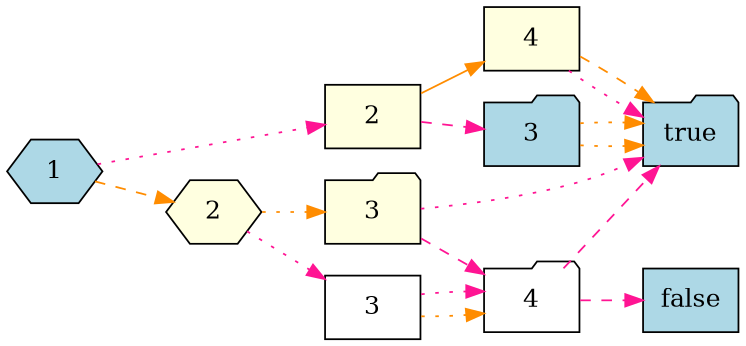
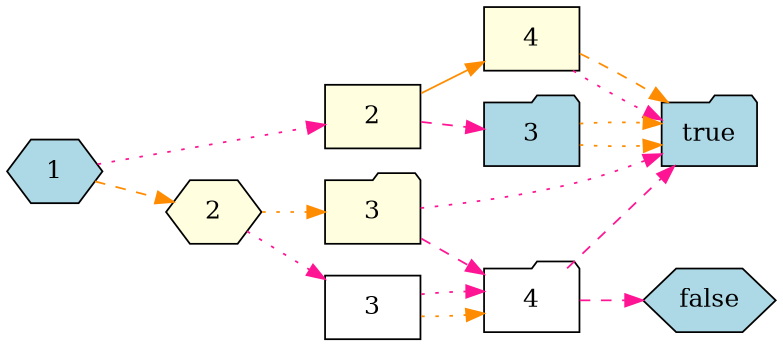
node "false": shape box -> hexagon
